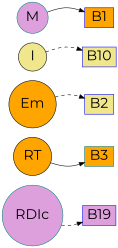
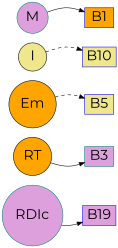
node "B2": label "B2" -> "B5"
node "B3": fillcolor orange -> plum
edge "RDIc" -> "B19": style dashed -> solid
